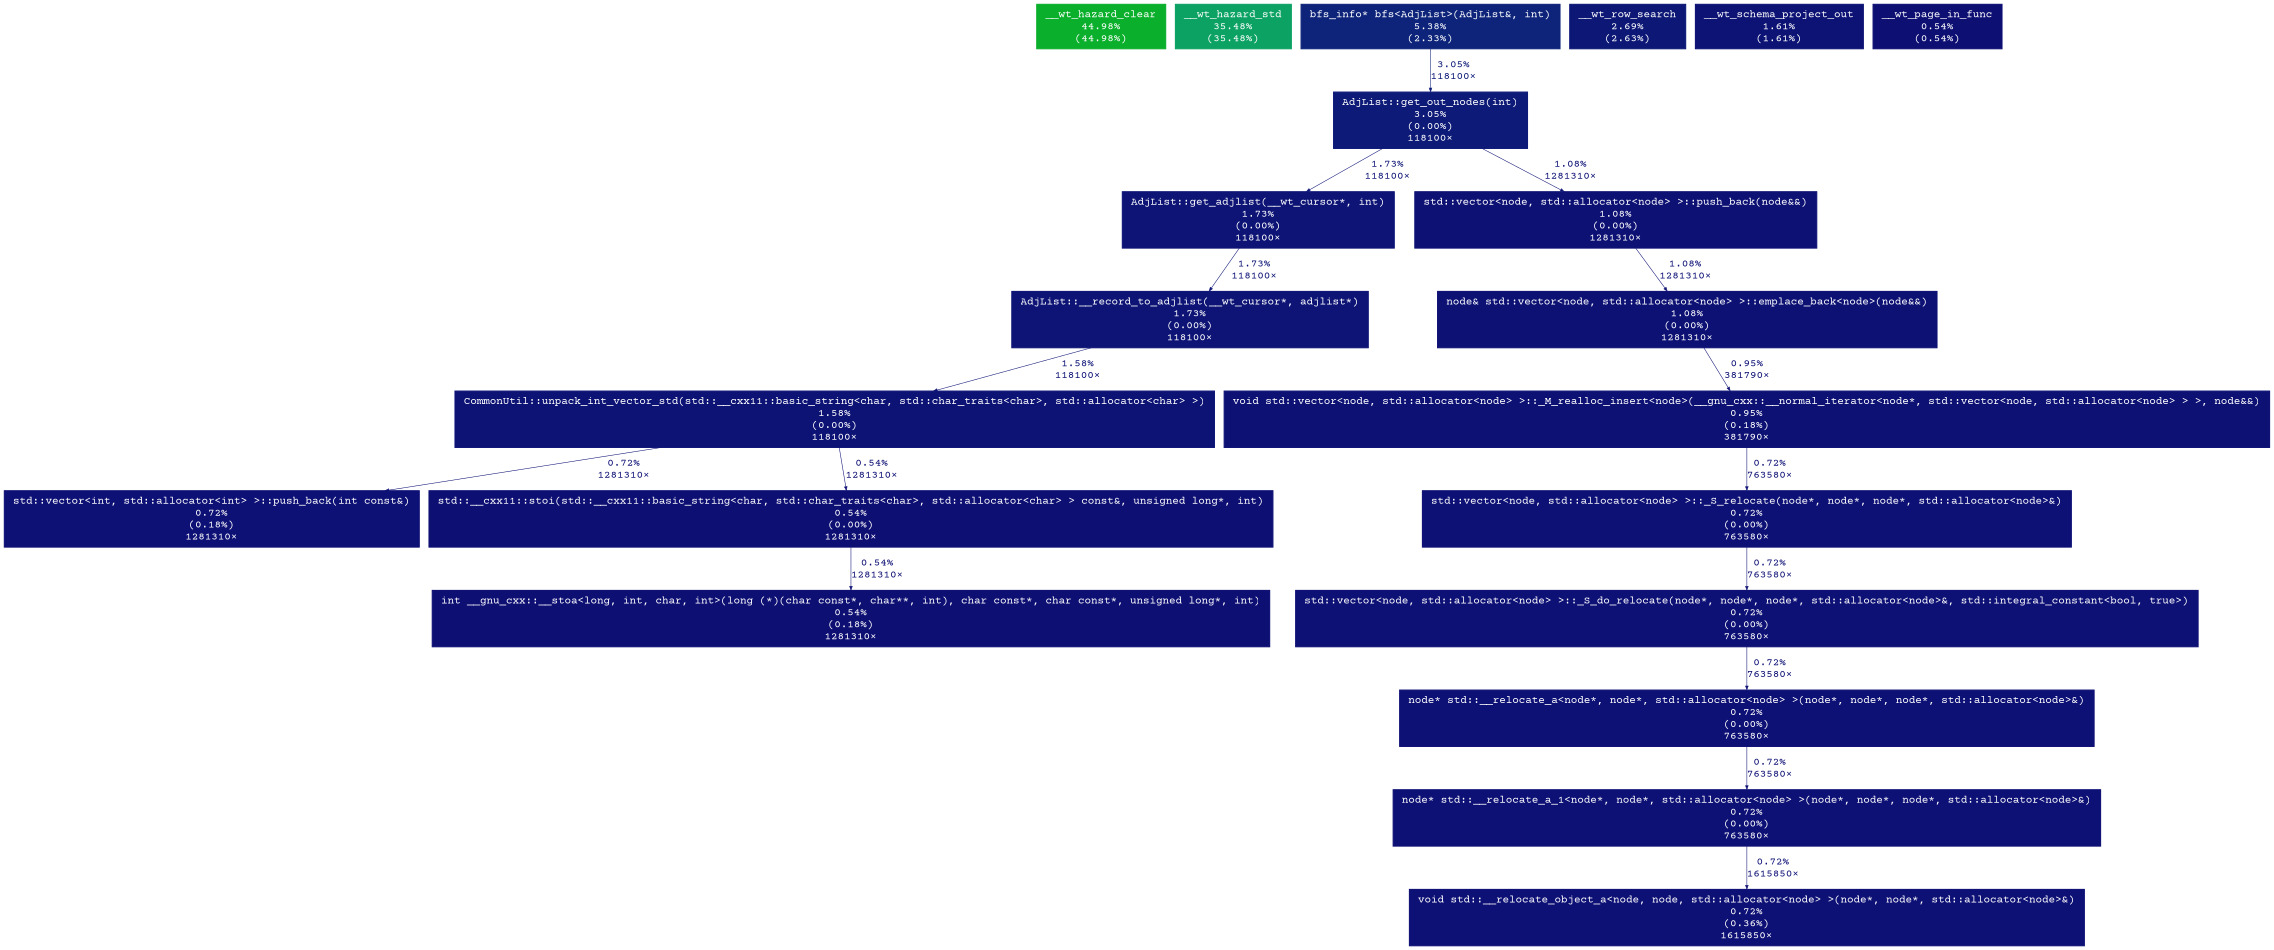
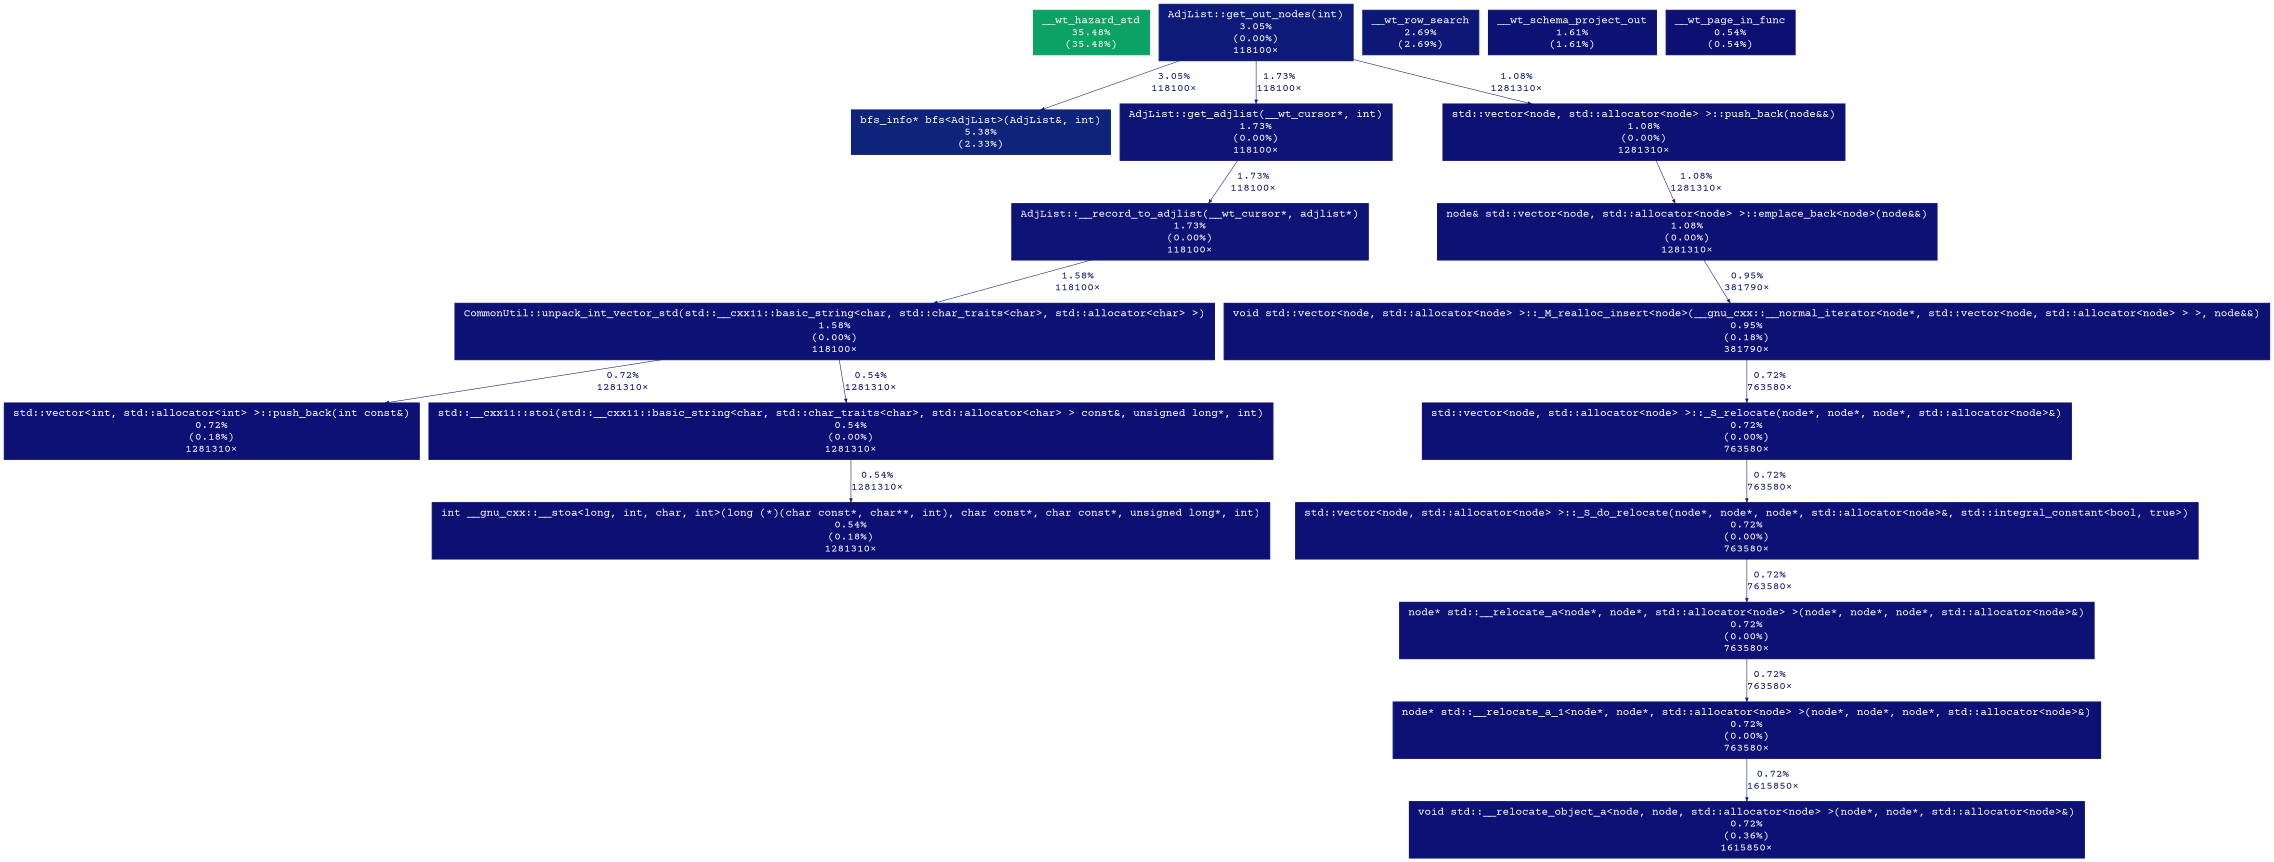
node "__wt_hazard_clear 44.98% (44.98%)": removed
node "__wt_row_search 2.69% (2.63%)": label "__wt_row_search 2.69% (2.63%)" -> "__wt_row_search 2.69% (2.69%)"
edge "bfs_info* bfs<AdjList>(AdjList&, int) 5.38% (2.33%)" -> "AdjList::get_out_nodes(int) 3.05% (0.00%) 118100×": reversed
